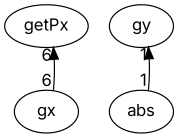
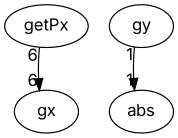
edge "gx" -> "getPx": reversed
edge "abs" -> "gy": reversed
